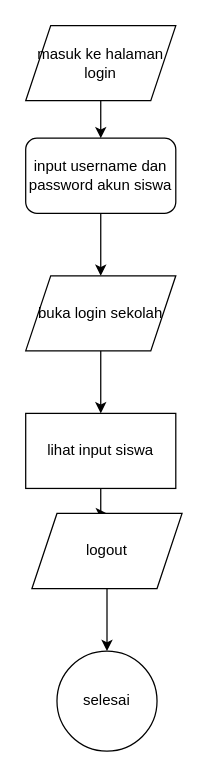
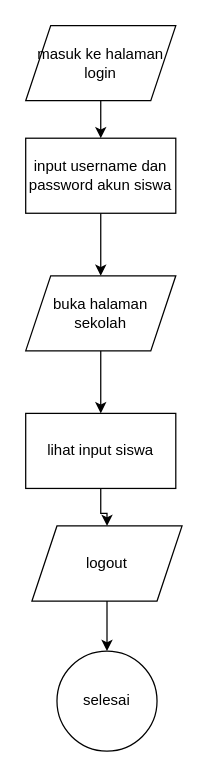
node "input username dan password akun siswa": shape rounded rectangle -> rectangle
node "buka login sekolah": label "buka login sekolah" -> "buka halaman sekolah"
node "logout": moved (107, 551) -> (107, 563)
